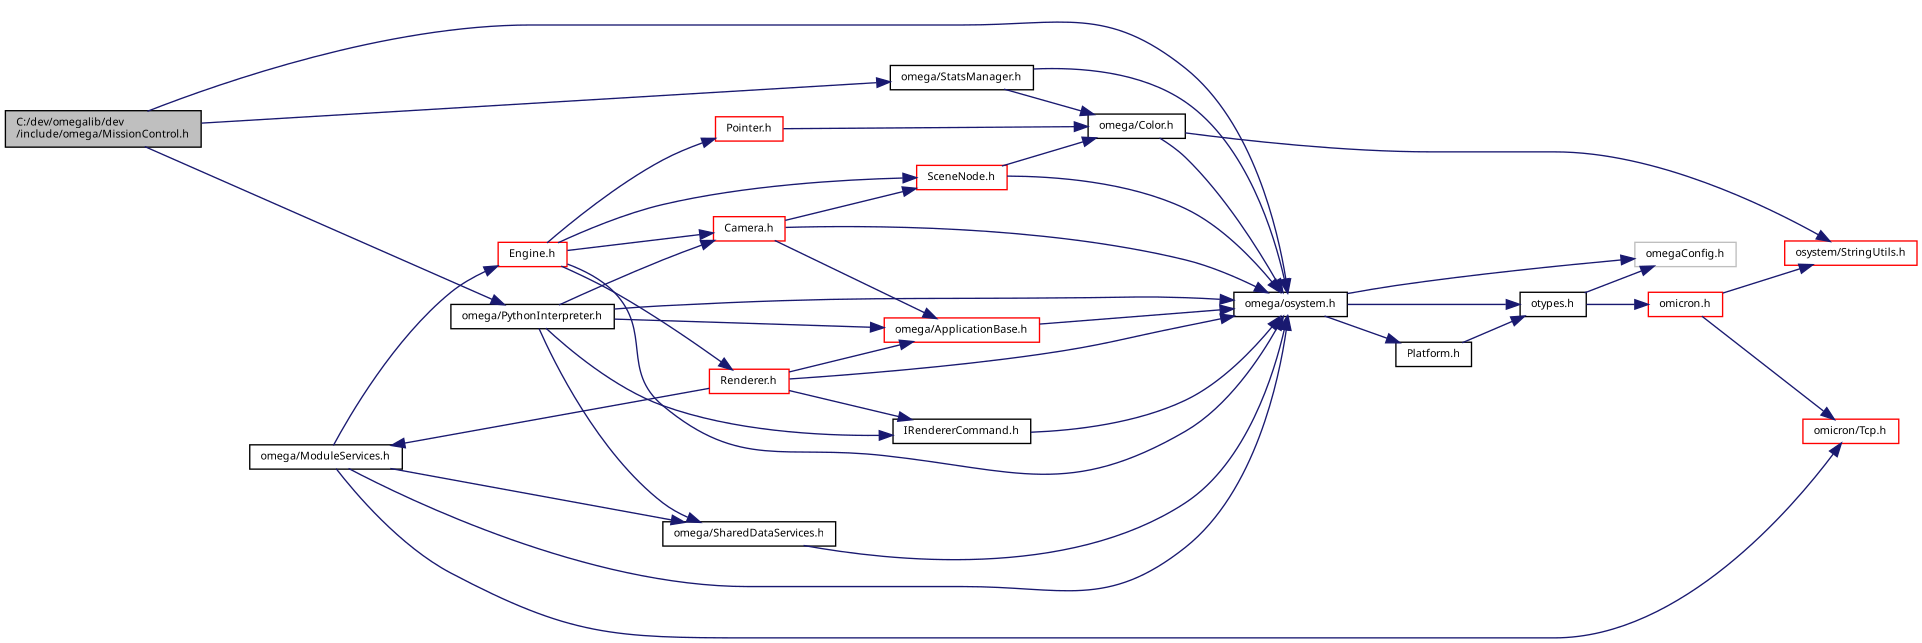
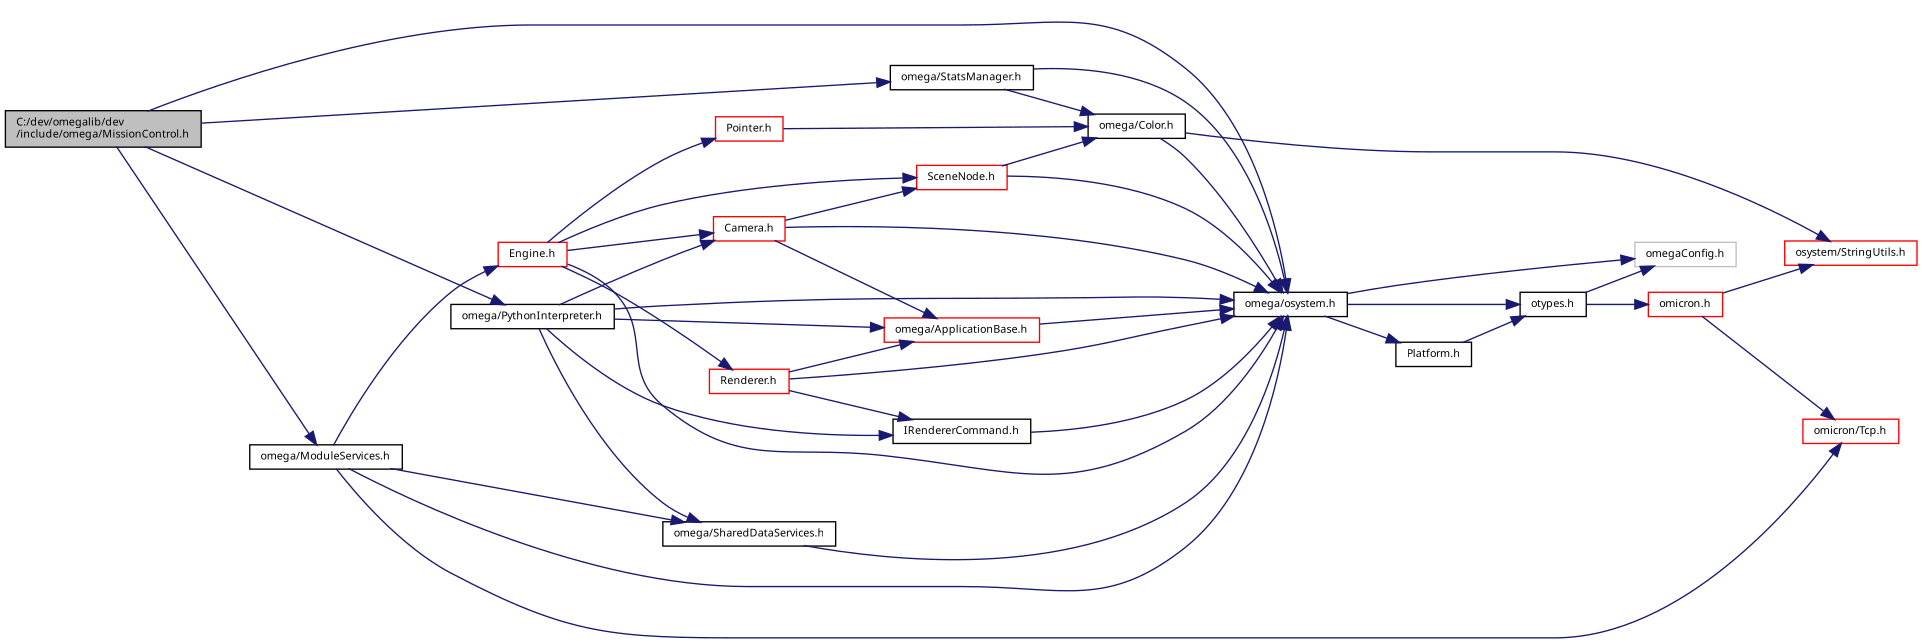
edge "Renderer.h" -> "omega/ModuleServices.h": now "C:/dev/omegalib/dev /include/omega/MissionControl.h" -> "omega/ModuleServices.h"
